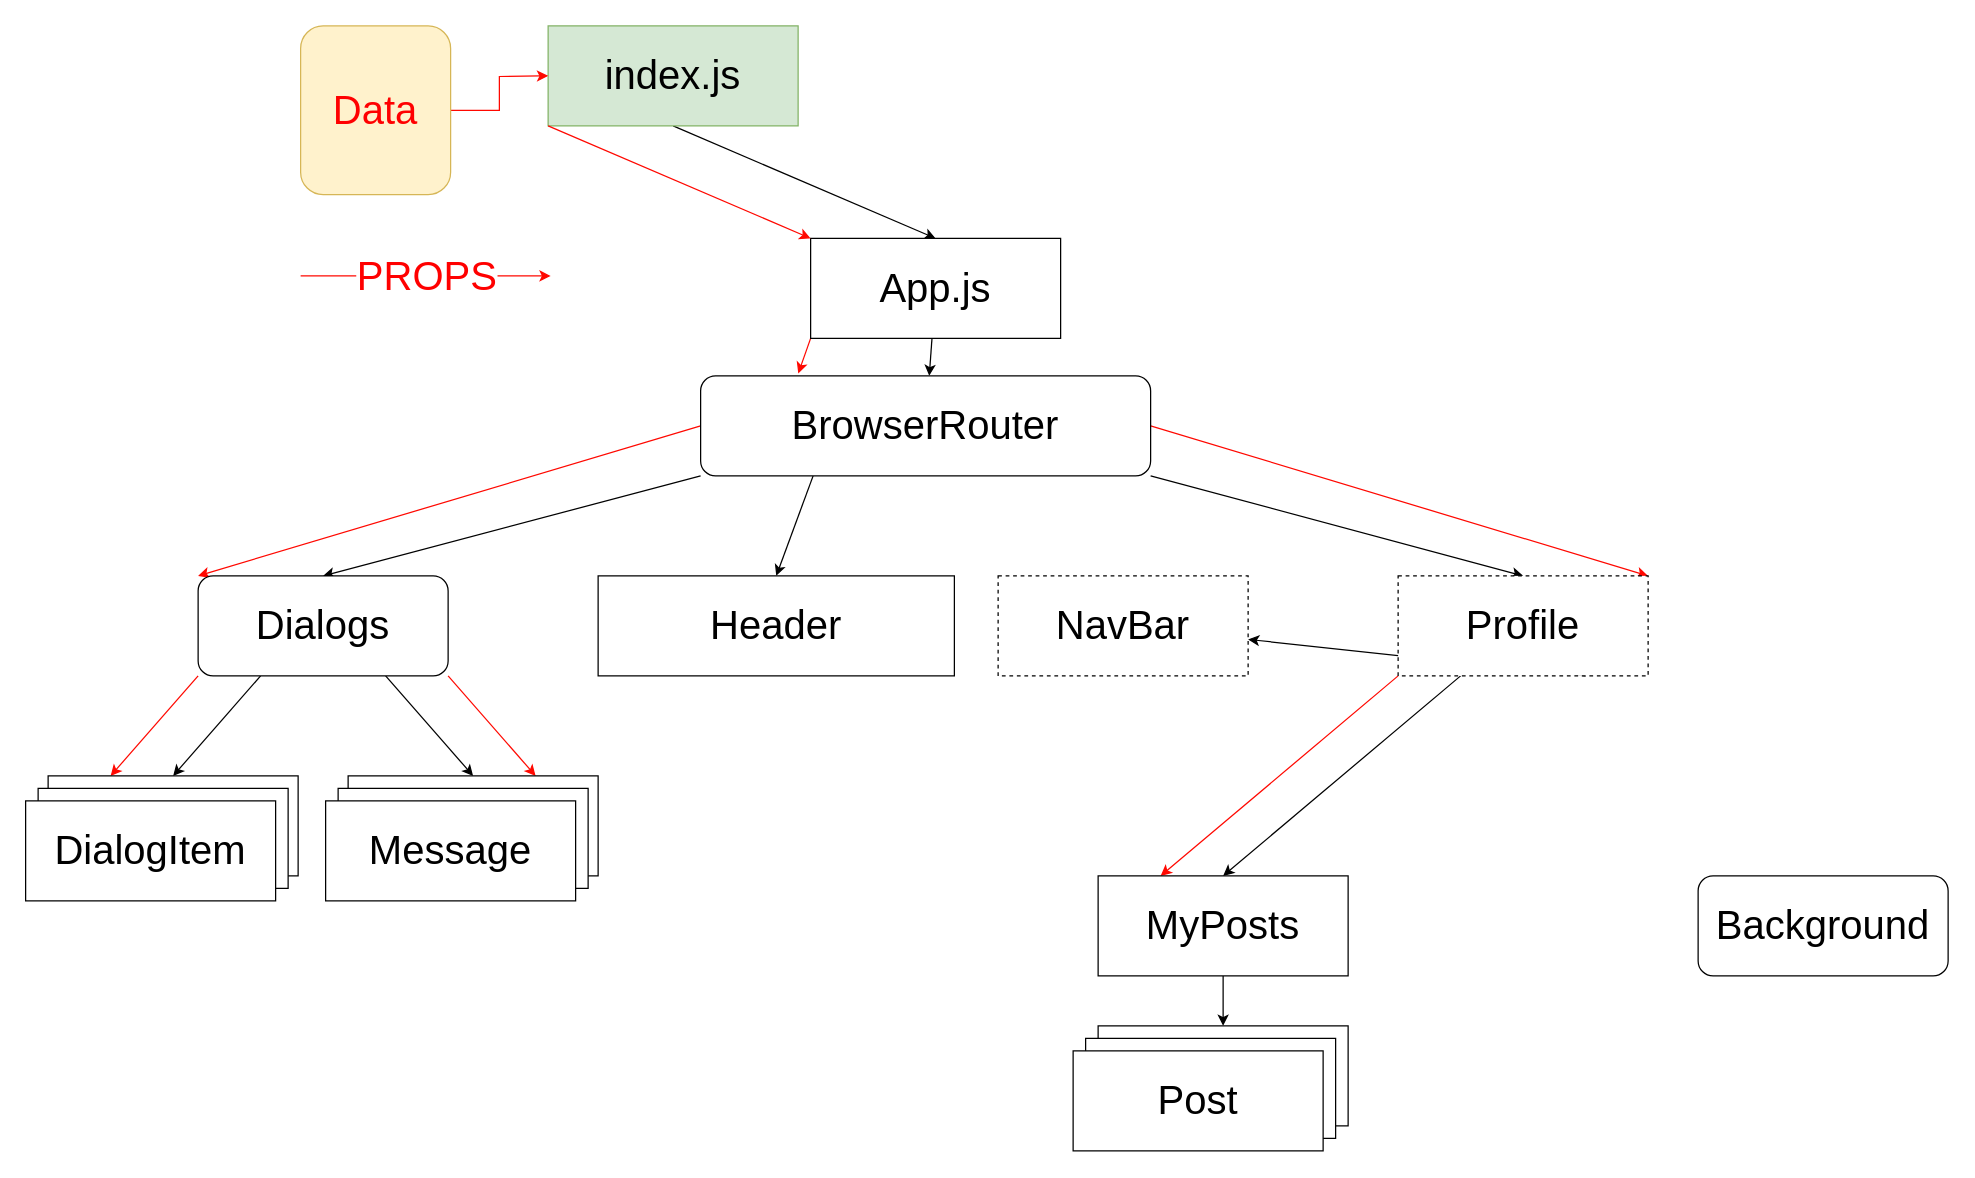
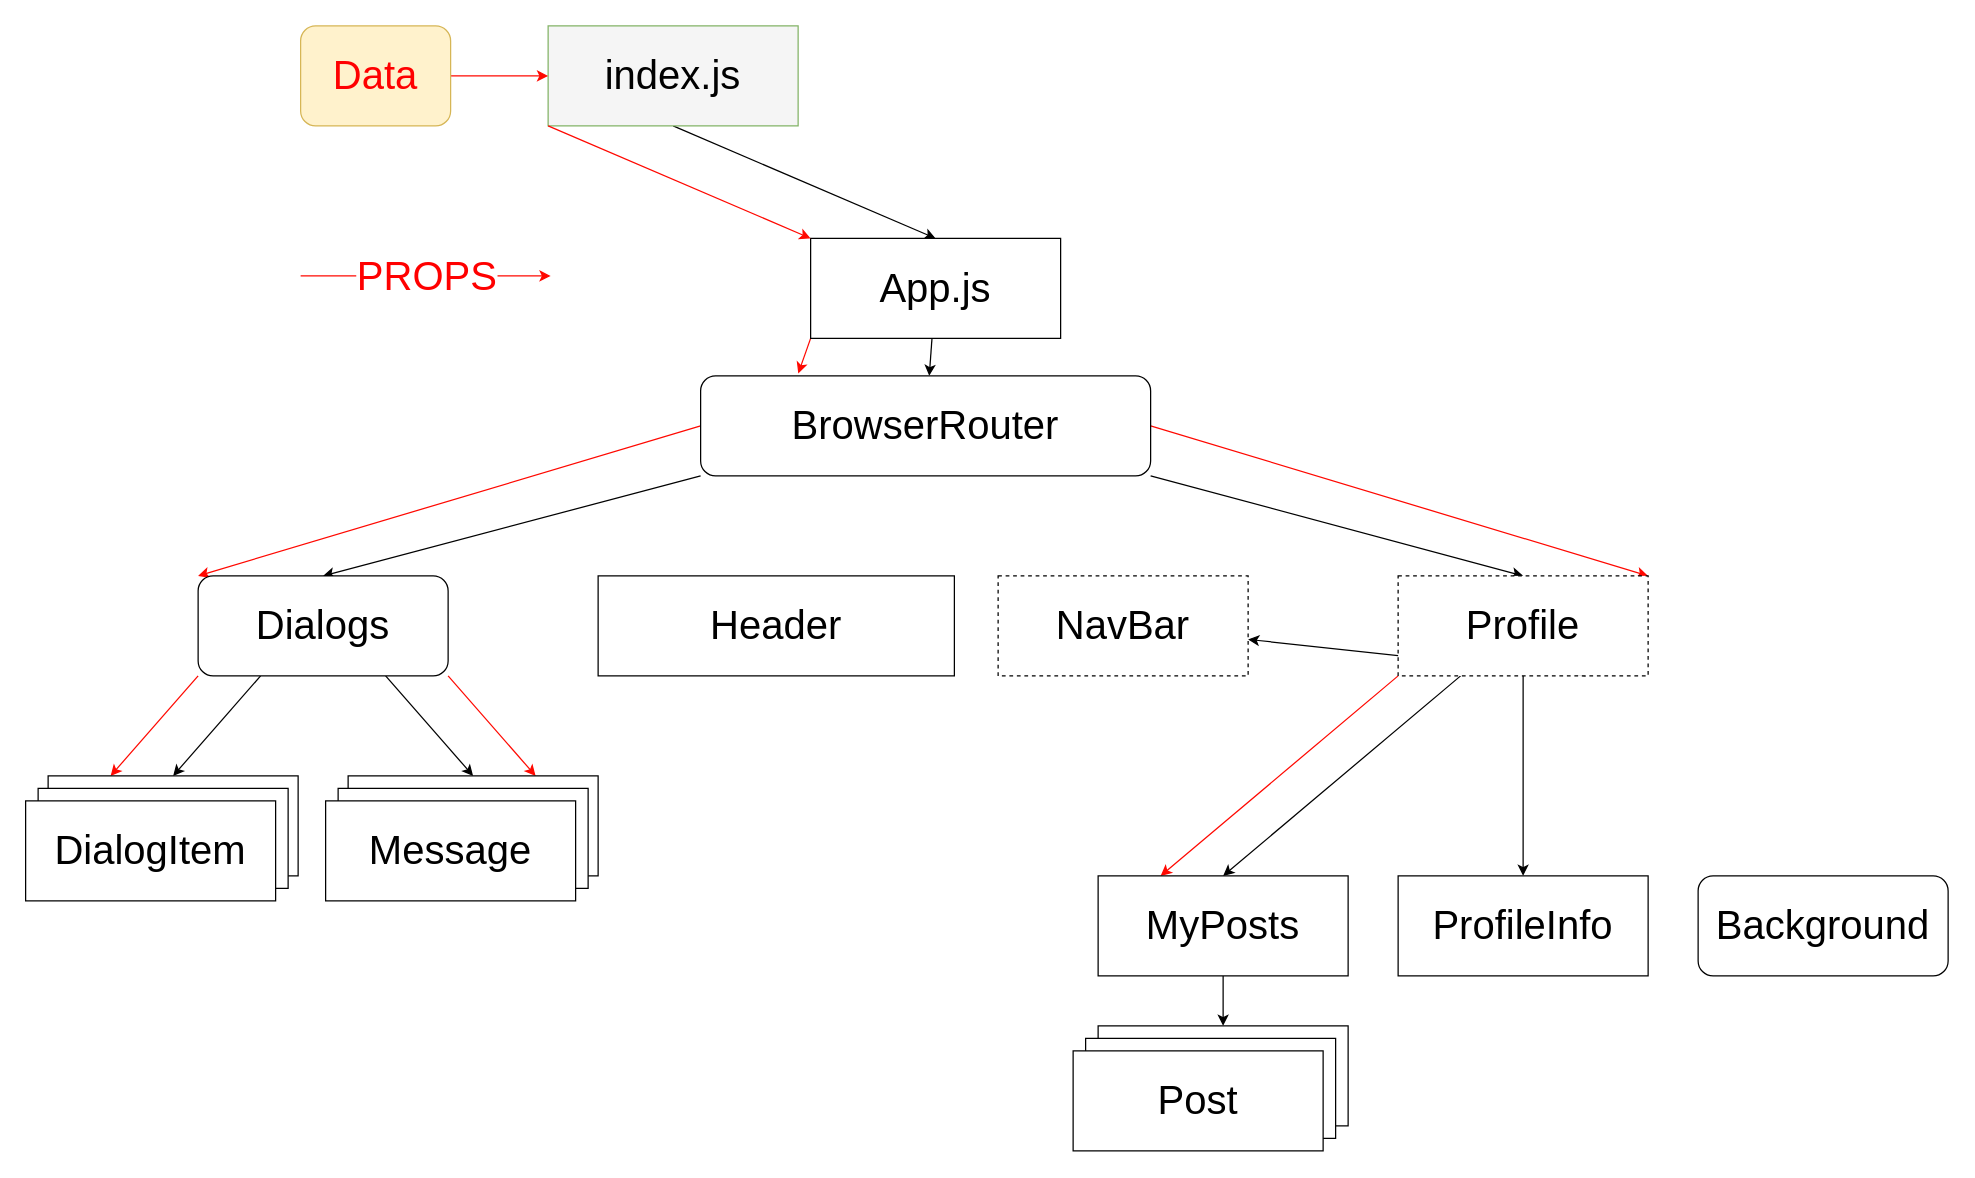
node "index.js": fillcolor #d5e8d4 -> #f5f5f5
node "Data": size 150x169 -> 150x100
edge "BrowserRouter" -> "Header": removed
edge "Profile" -> "ProfileInfo": added
node "ProfileInfo": added
